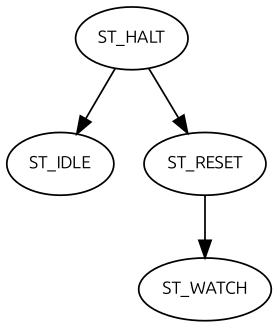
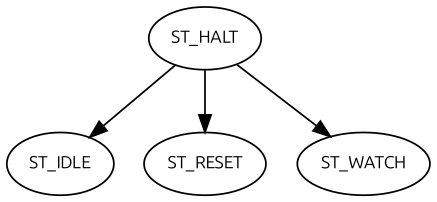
edge "ST_RESET" -> "ST_WATCH": now "ST_HALT" -> "ST_WATCH"
